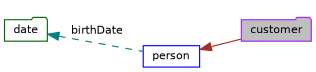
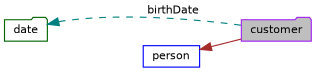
edge "person" -> "date": now "customer" -> "date"
